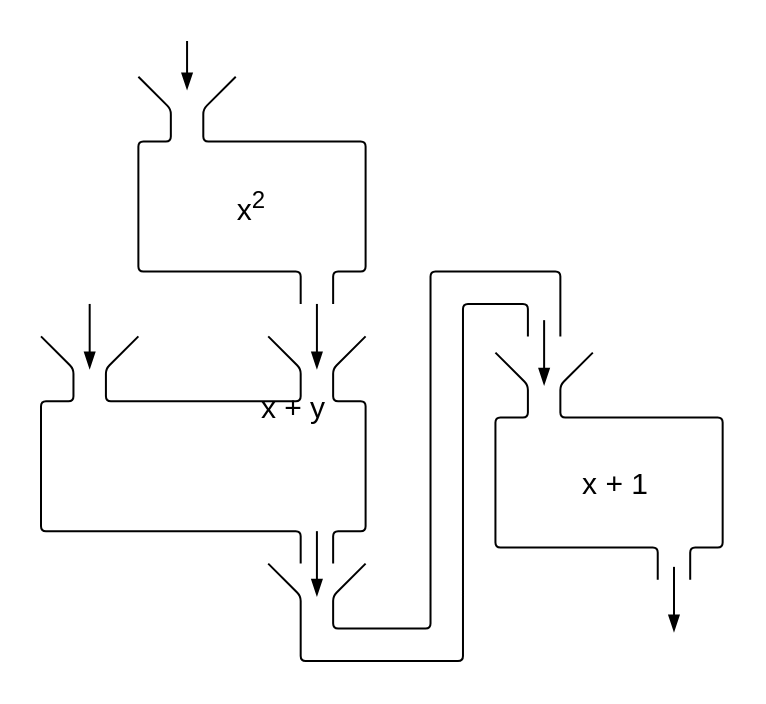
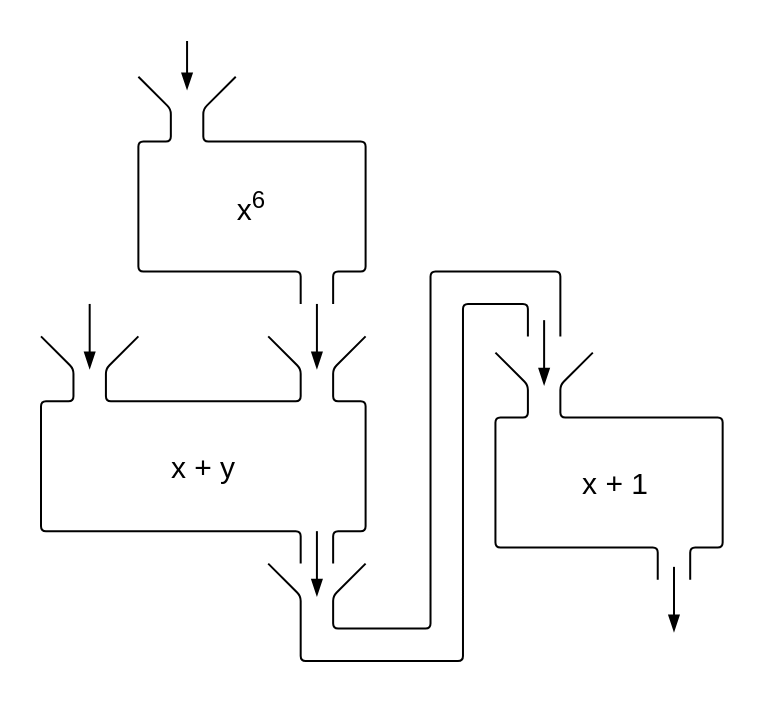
node "x2": label "x2" -> "x6"
node "x + y": moved (293, 406) -> (203, 466)
